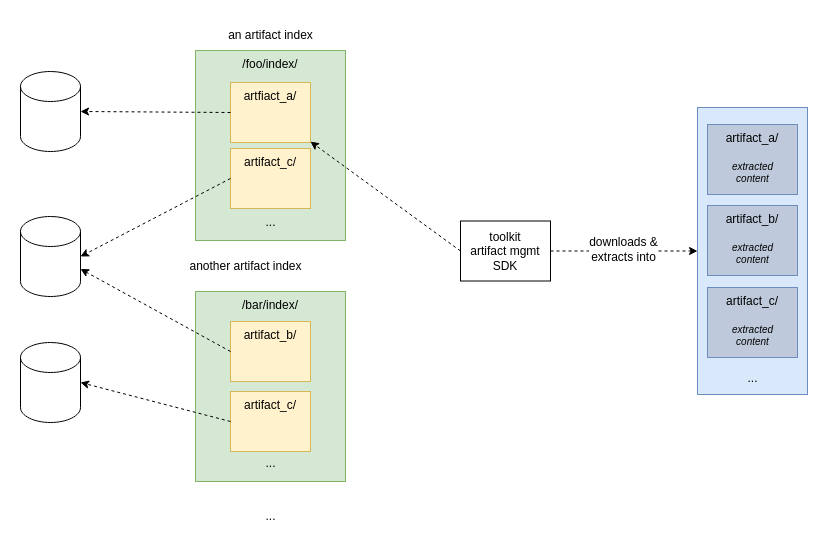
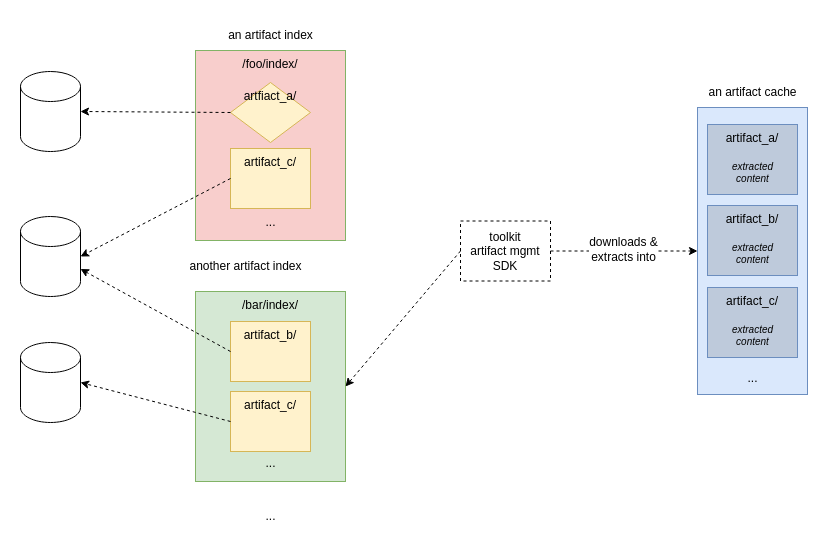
node "an artifact cache": added
node "artfiact_a/": shape rectangle -> diamond
node "/foo/index/": fillcolor #d5e8d4 -> #f8cecc
edge "toolkit artifact mgmt SDK" -> "artfiact_a/": now "toolkit artifact mgmt SDK" -> "/bar/index/"
node "toolkit artifact mgmt SDK": style solid -> dashed
